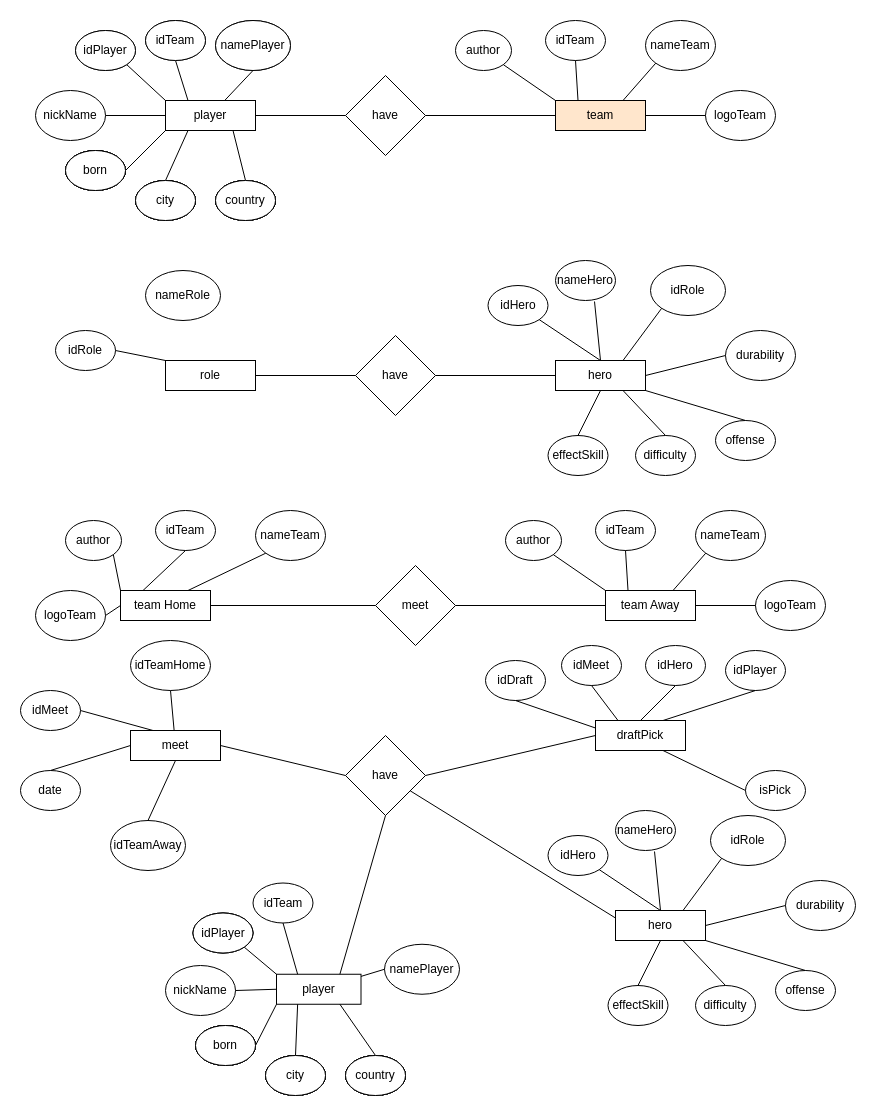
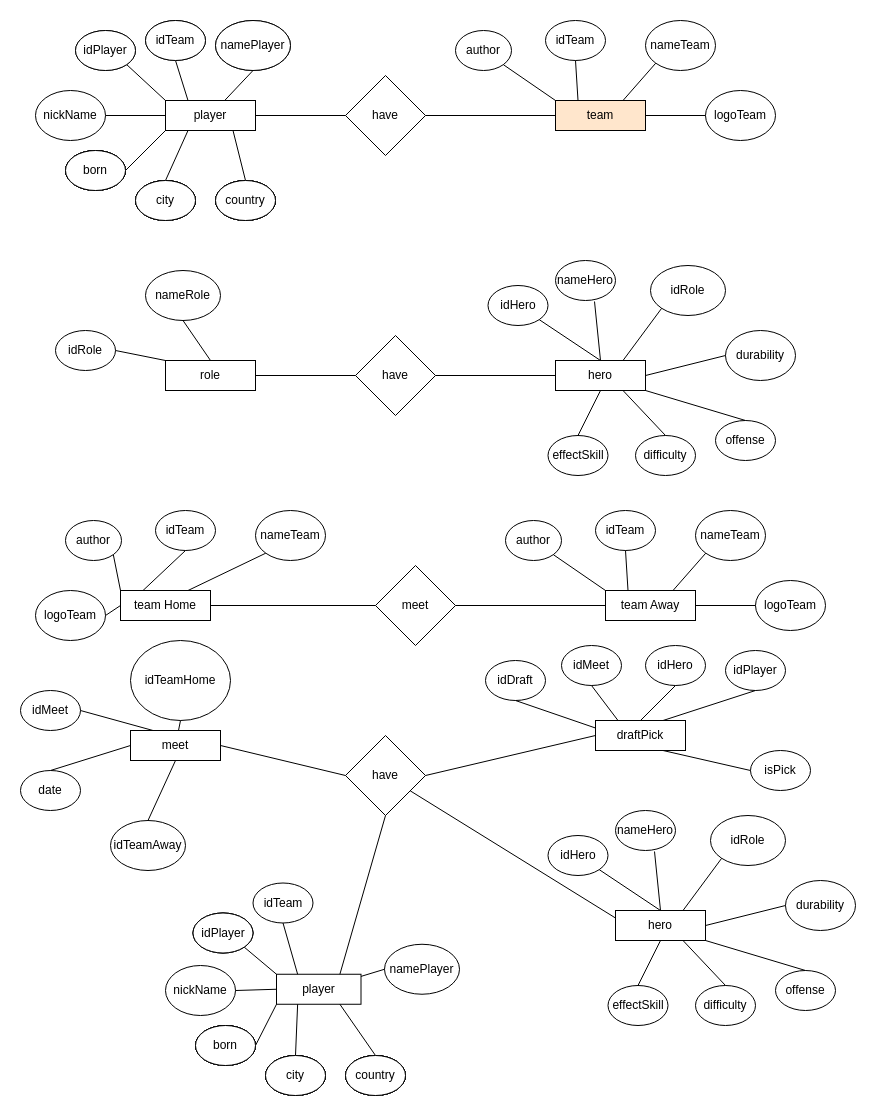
edge "nameRole" -- "role": added
node "idTeamHome": size 80x50 -> 100x80
node "isPick": moved (776, 791) -> (781, 771)
